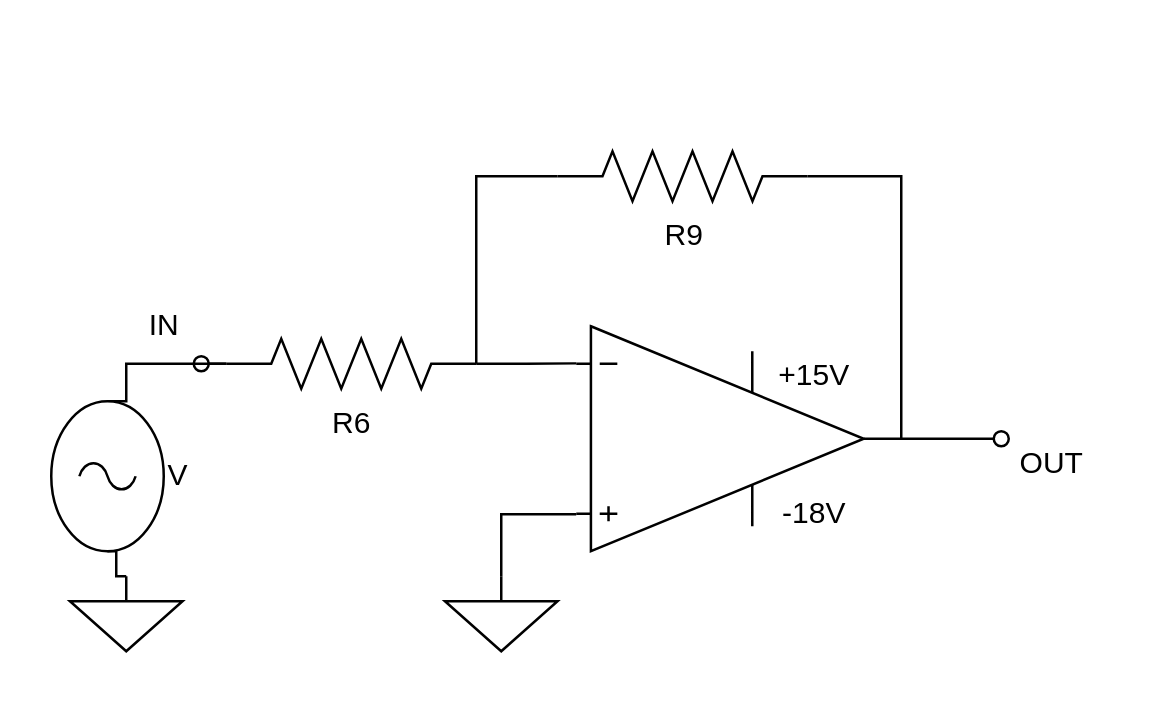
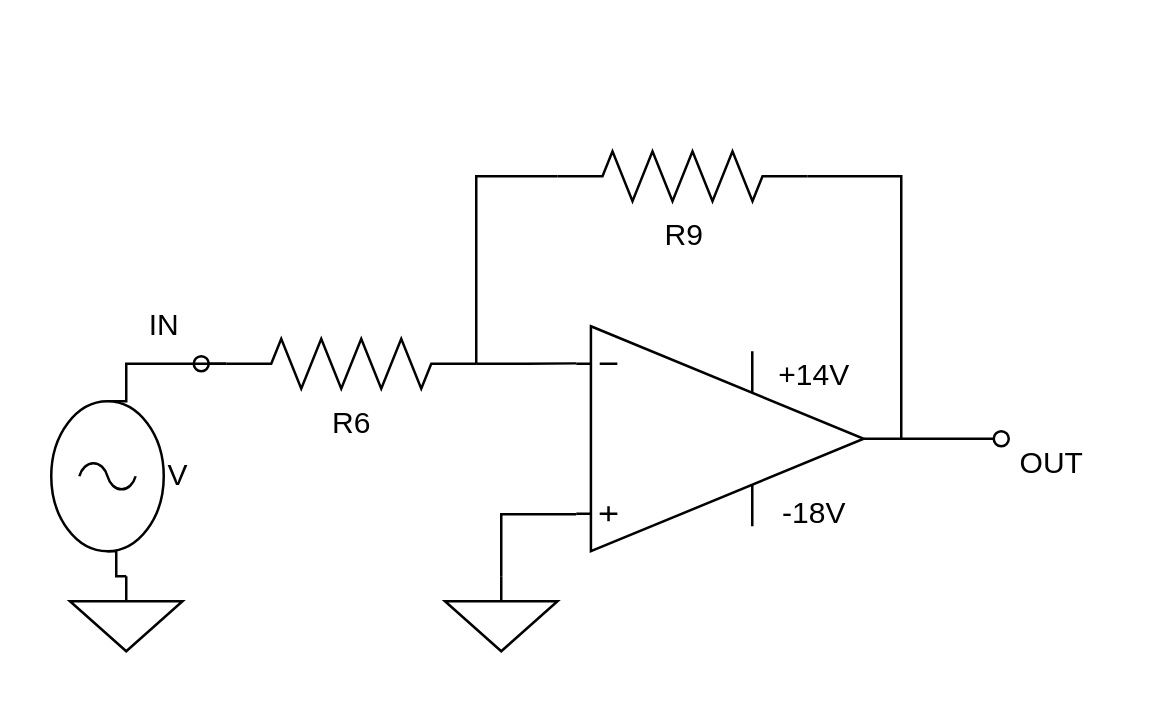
node "+15V": label "+15V" -> "+14V"
